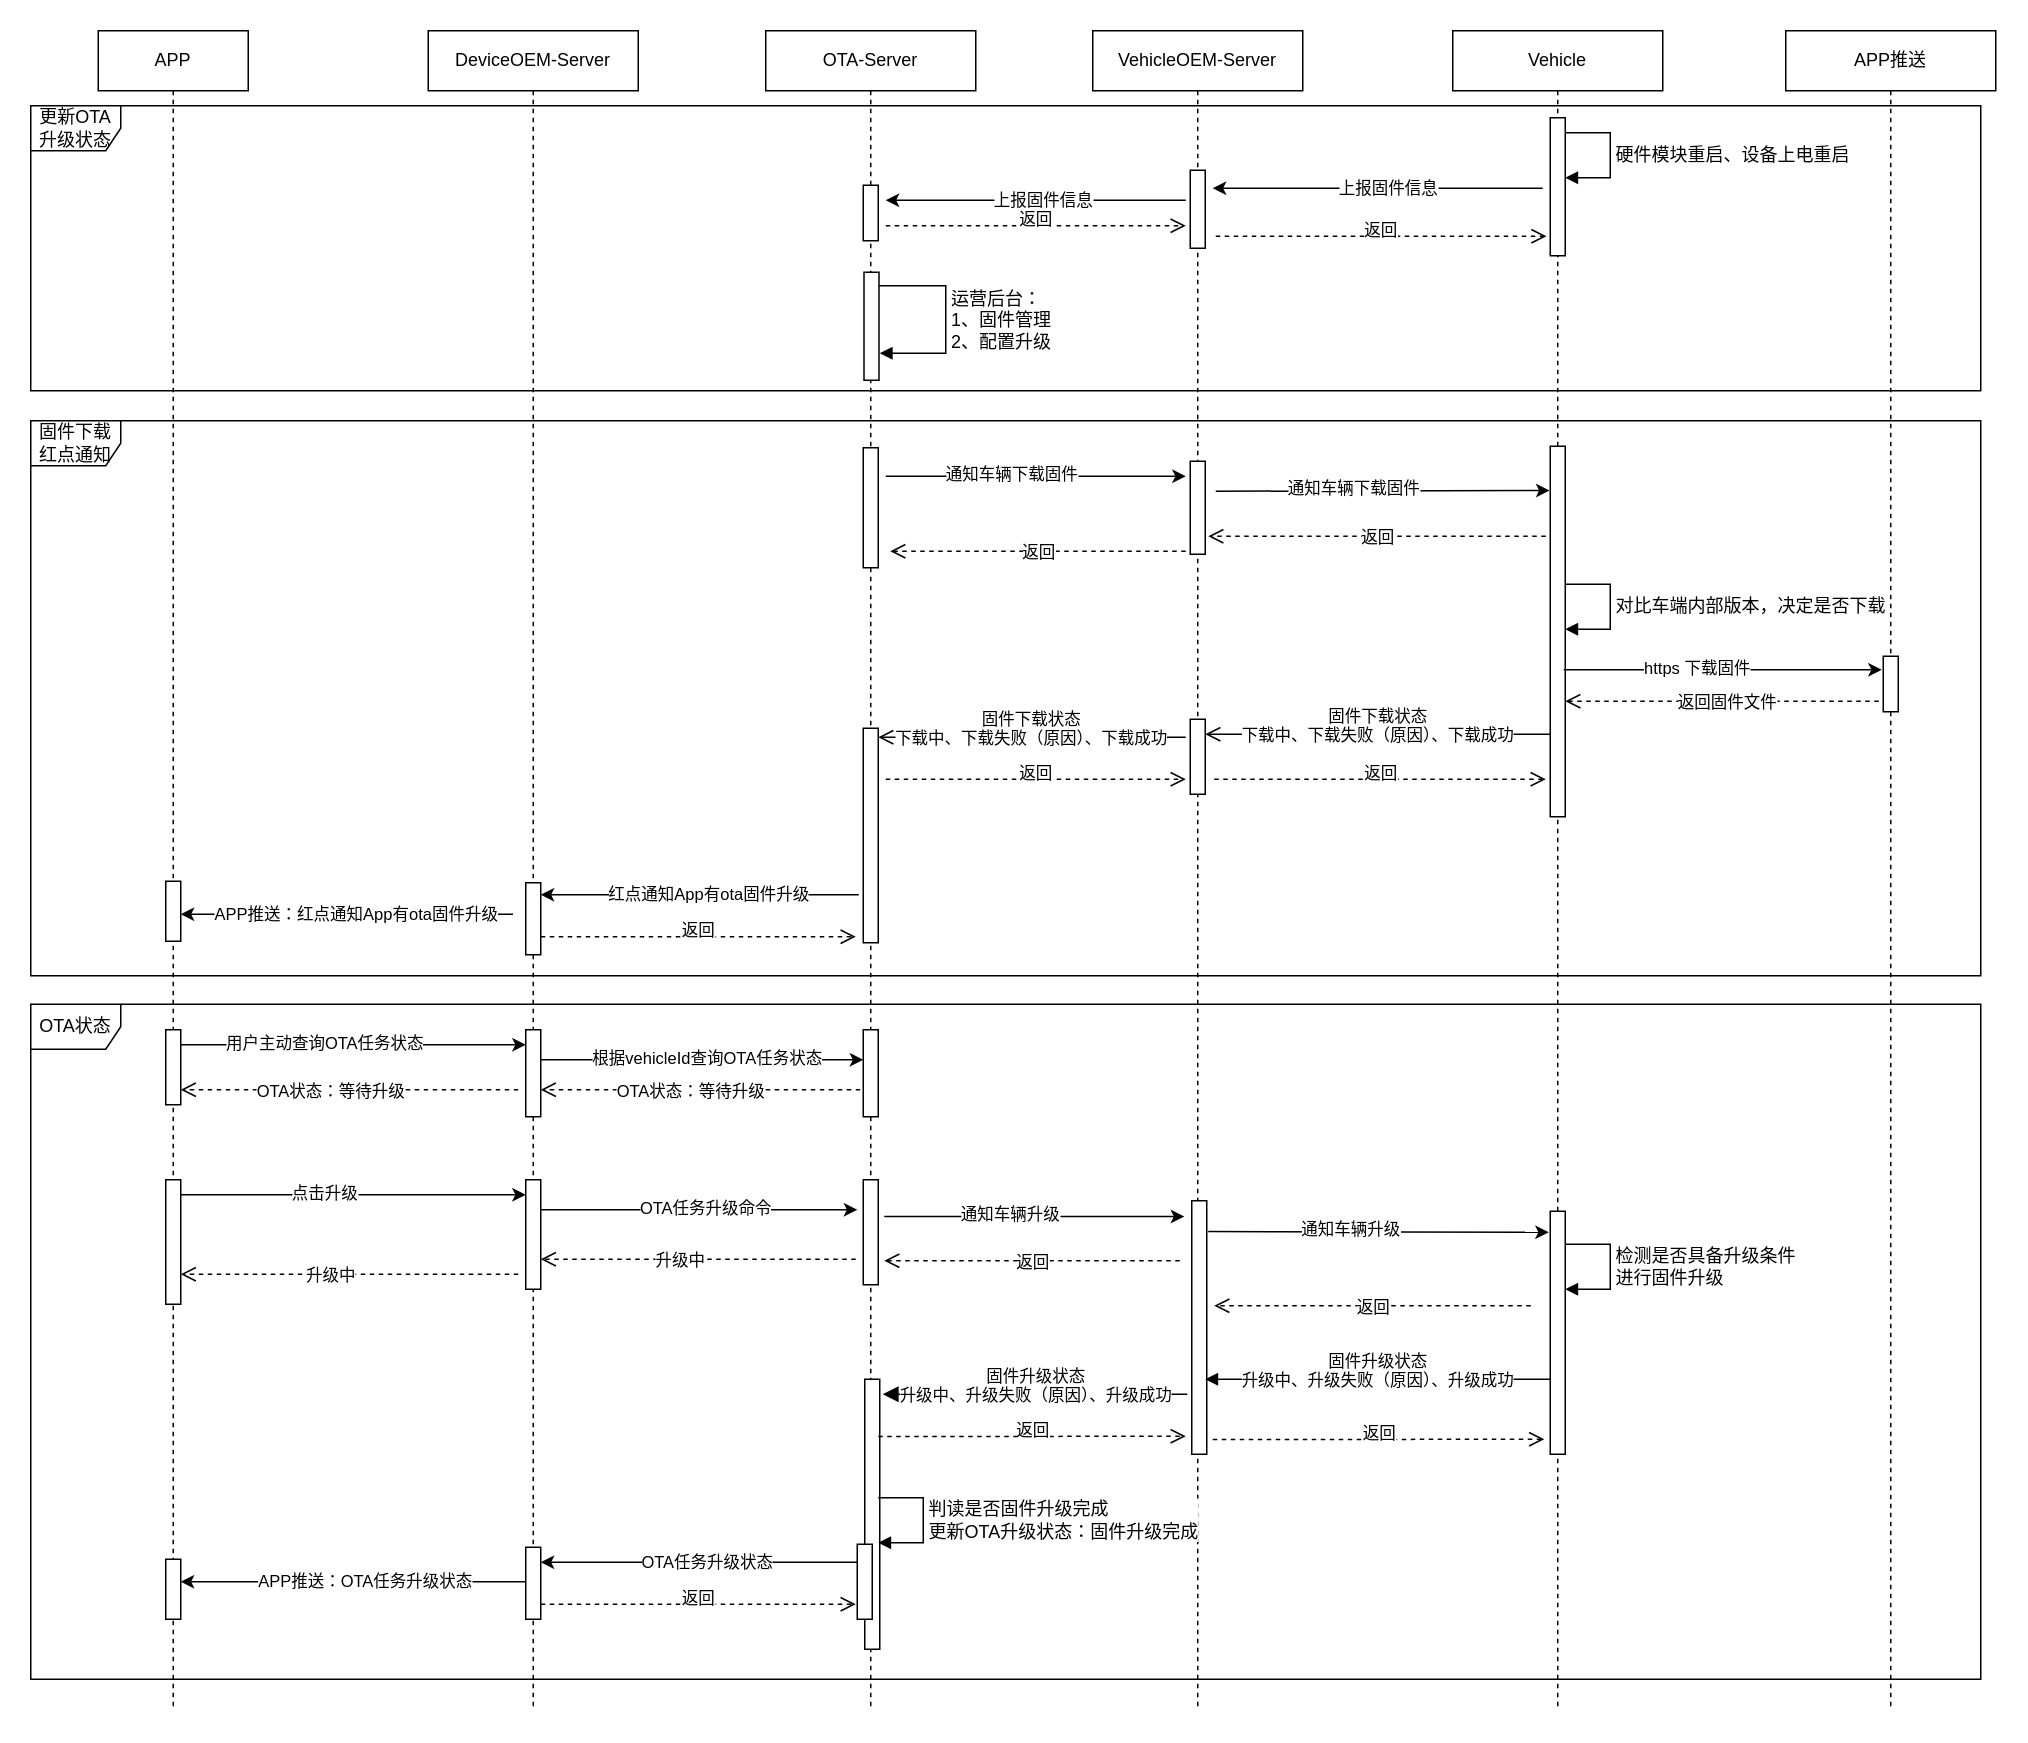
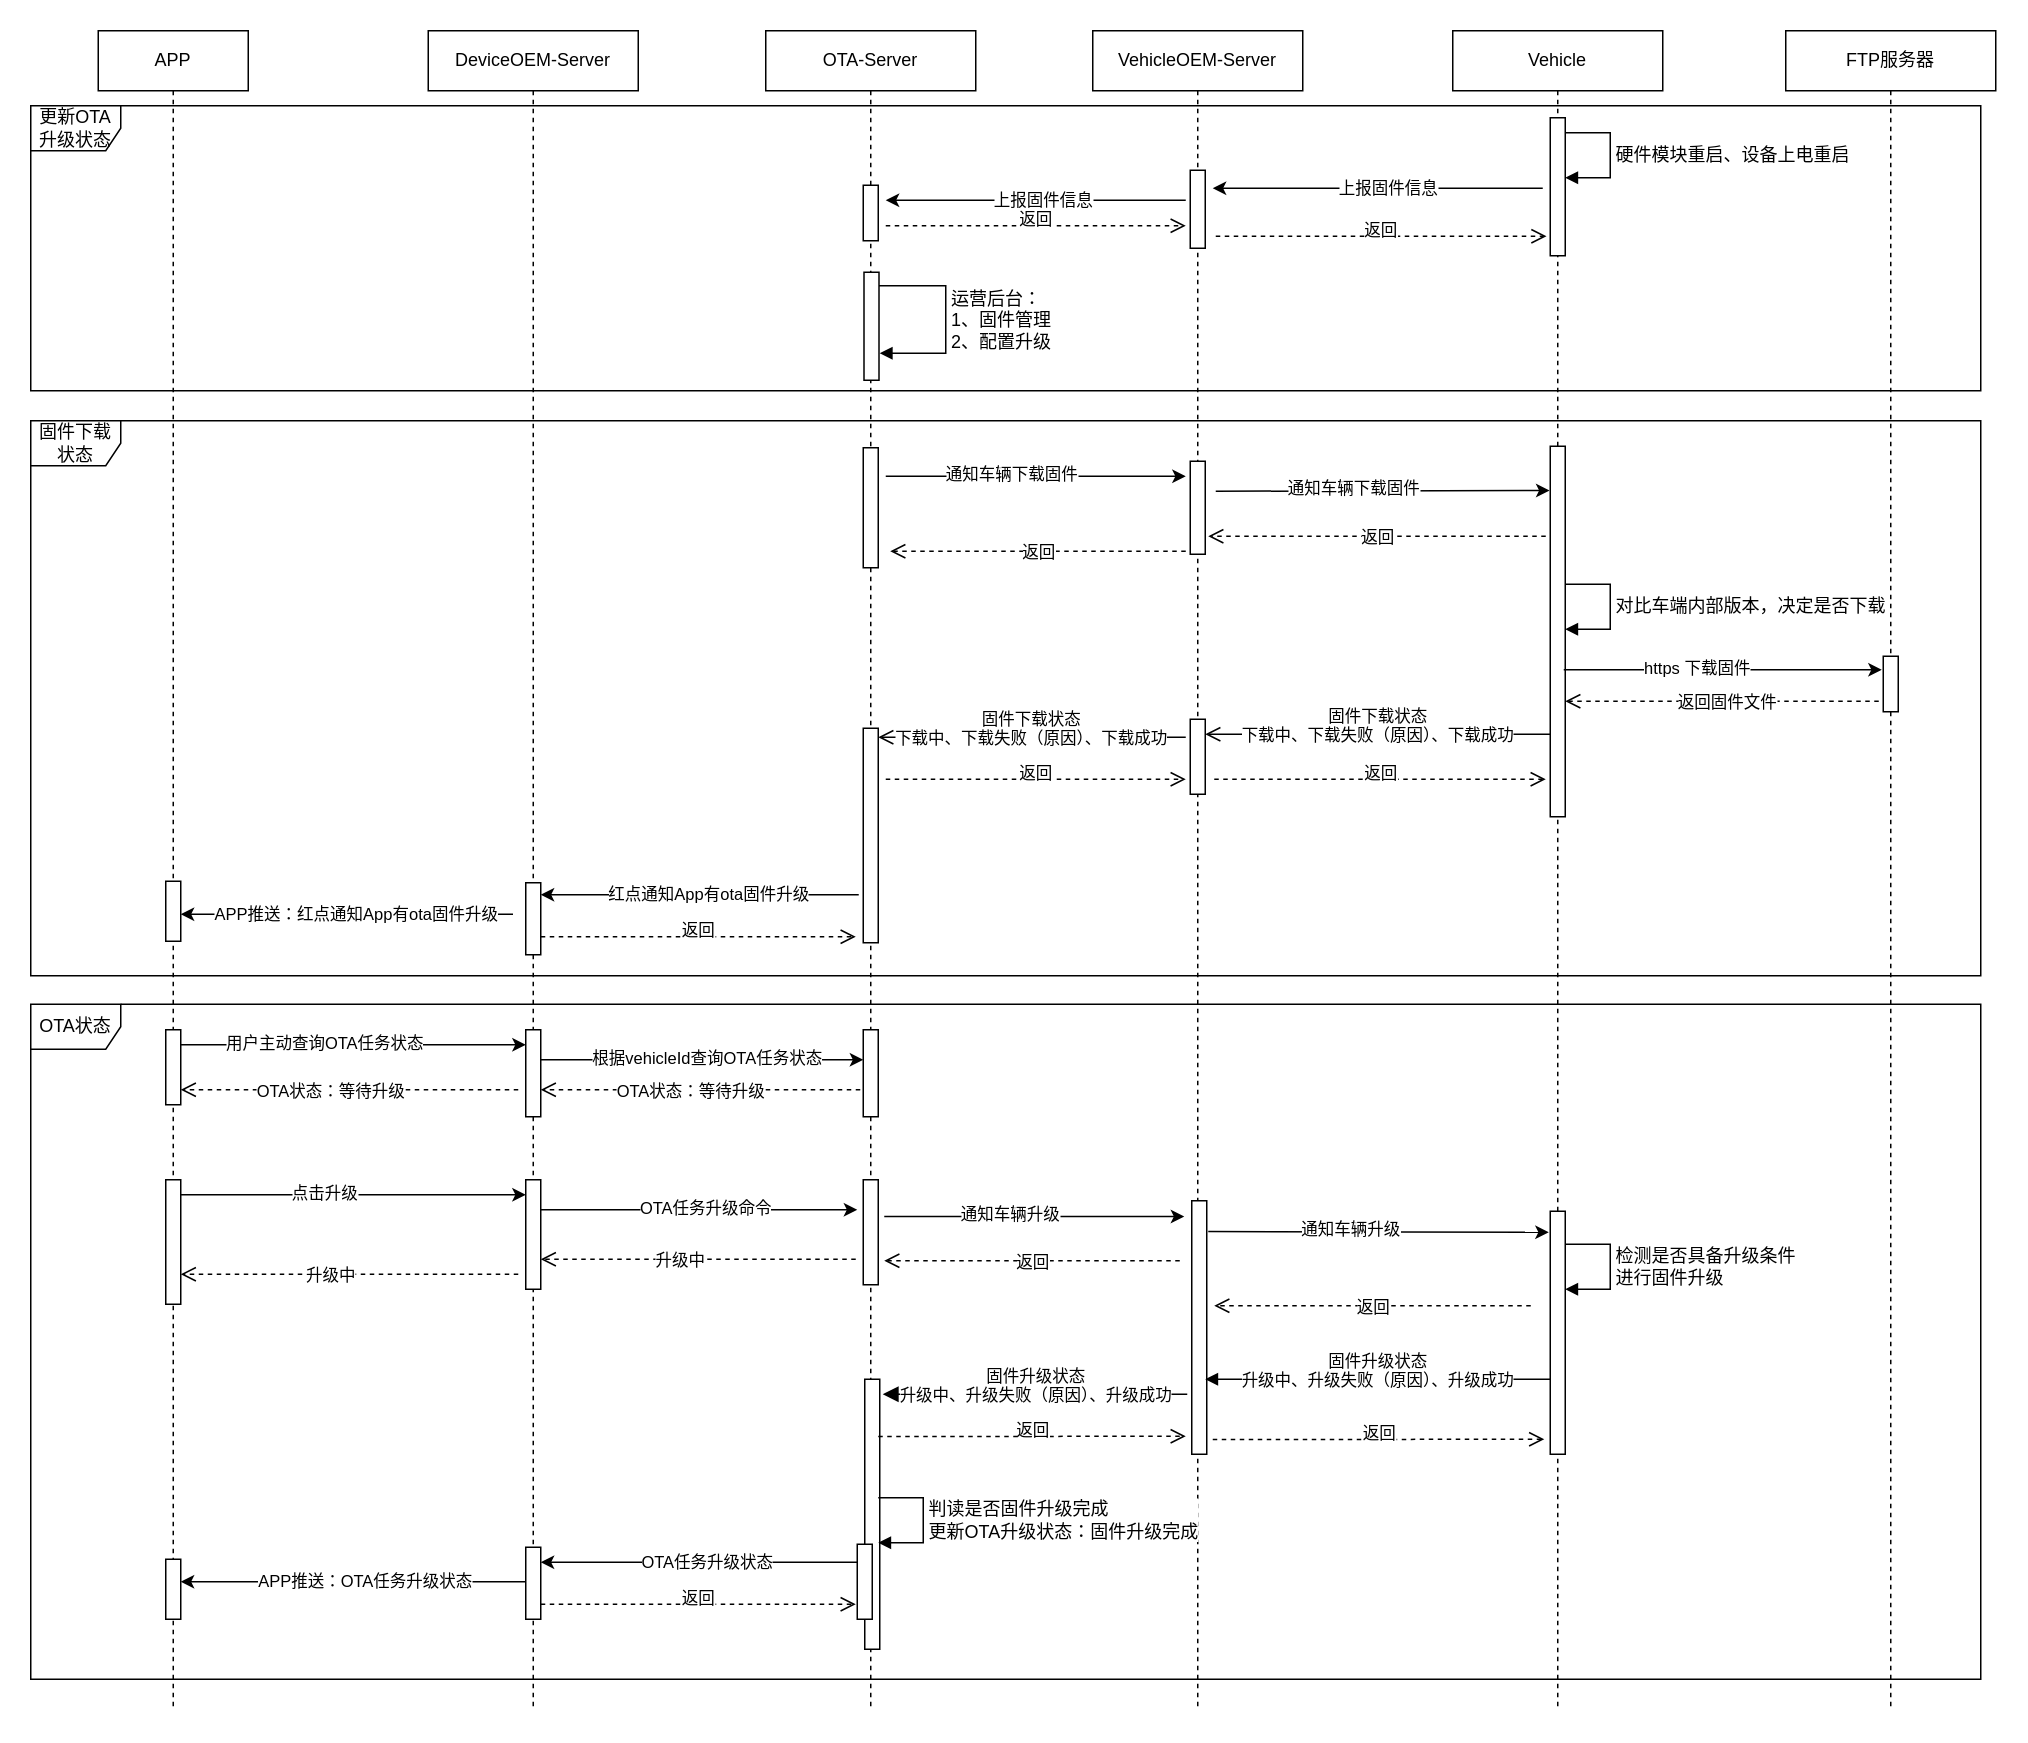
node "APP推送": label "APP推送" -> "FTP服务器"
node "固件下载红点通知": label "固件下载红点通知" -> "固件下载状态"
